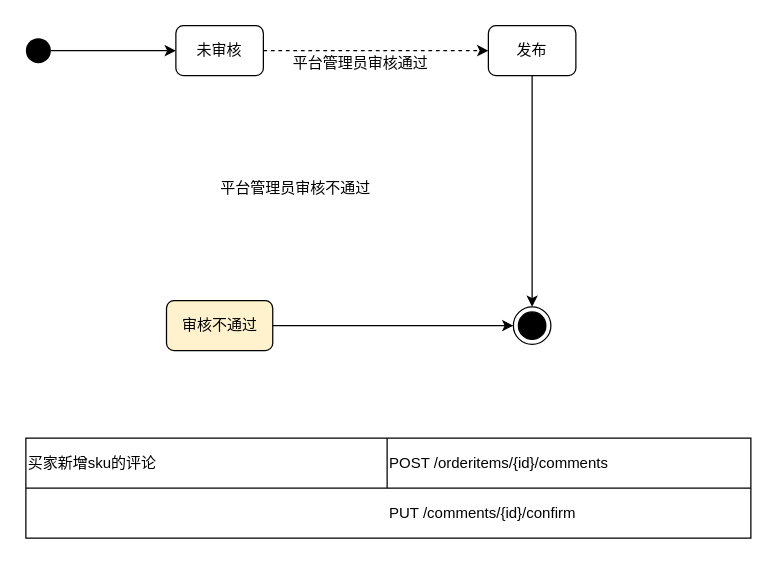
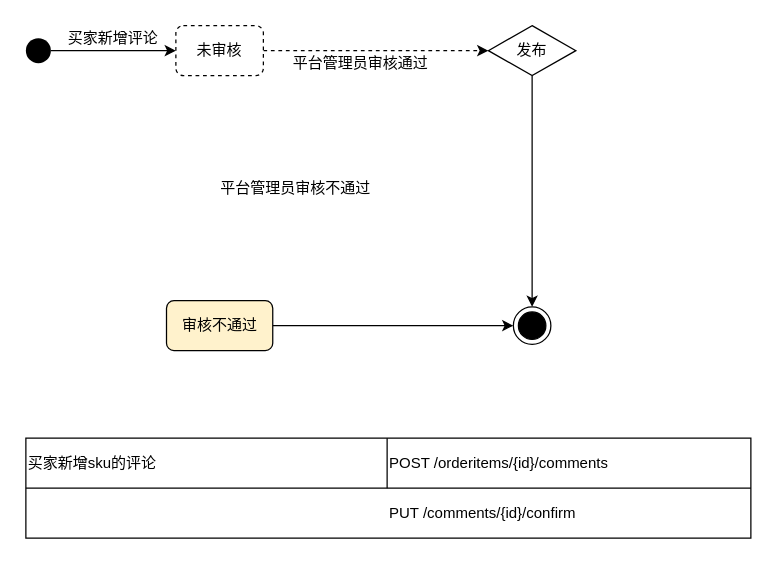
node "买家新增评论": added
node "未审核": style solid -> dashed
node "发布": shape rounded rectangle -> diamond
